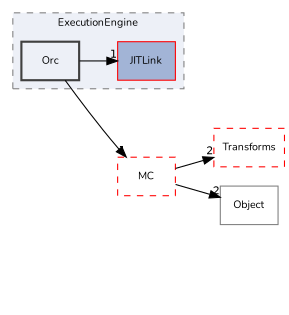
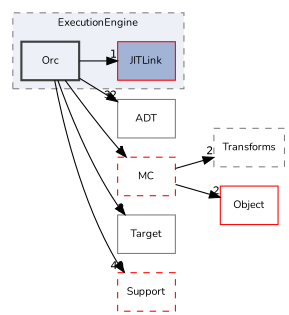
node "ADT": added
node "Transforms": color red -> grey50
node "Object": color grey50 -> red
node "Target": added
node "Support": added
